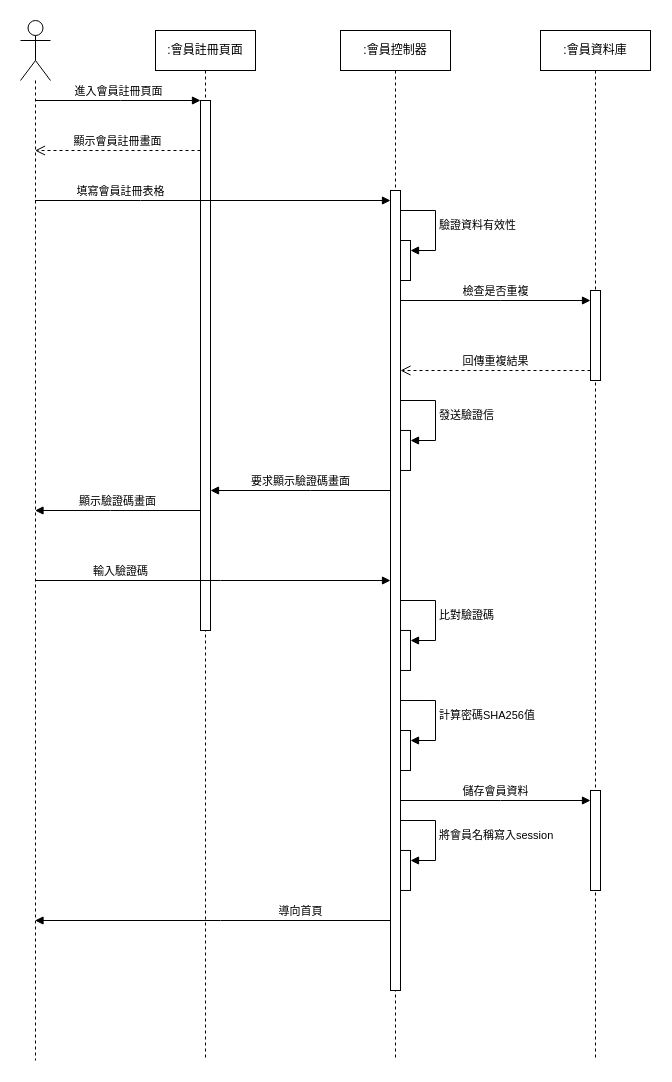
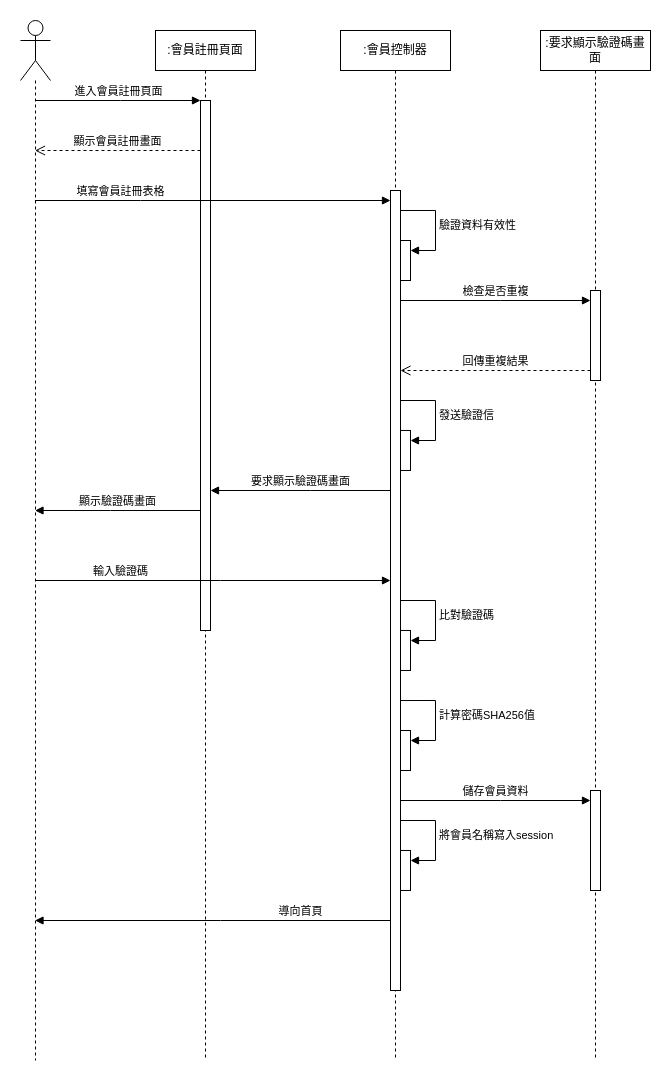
node ":會員資料庫": label ":會員資料庫" -> ":要求顯示驗證碼畫面"
